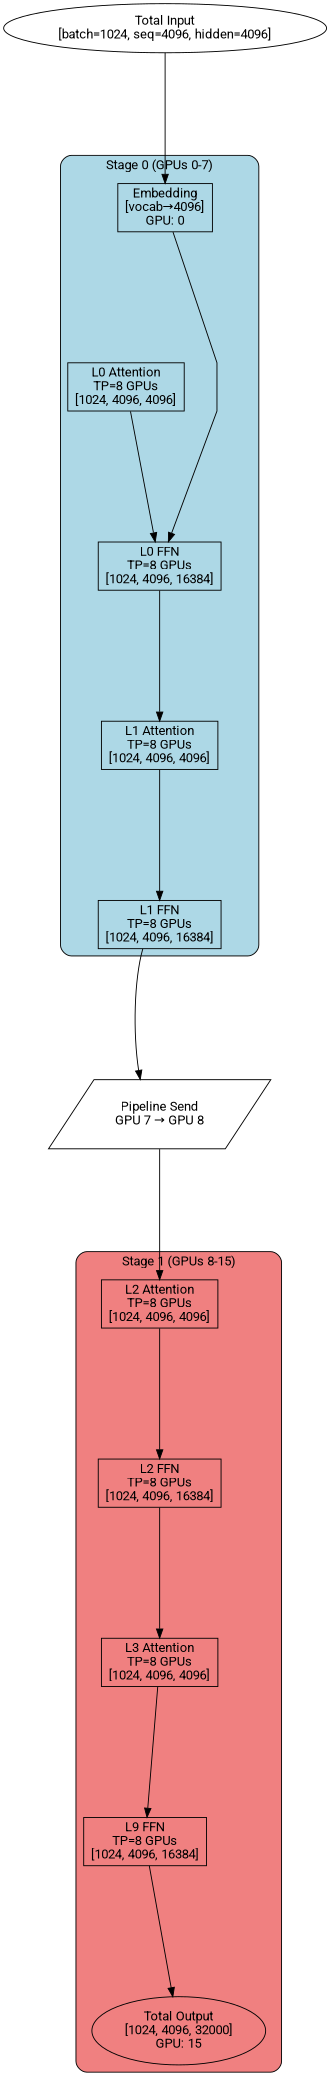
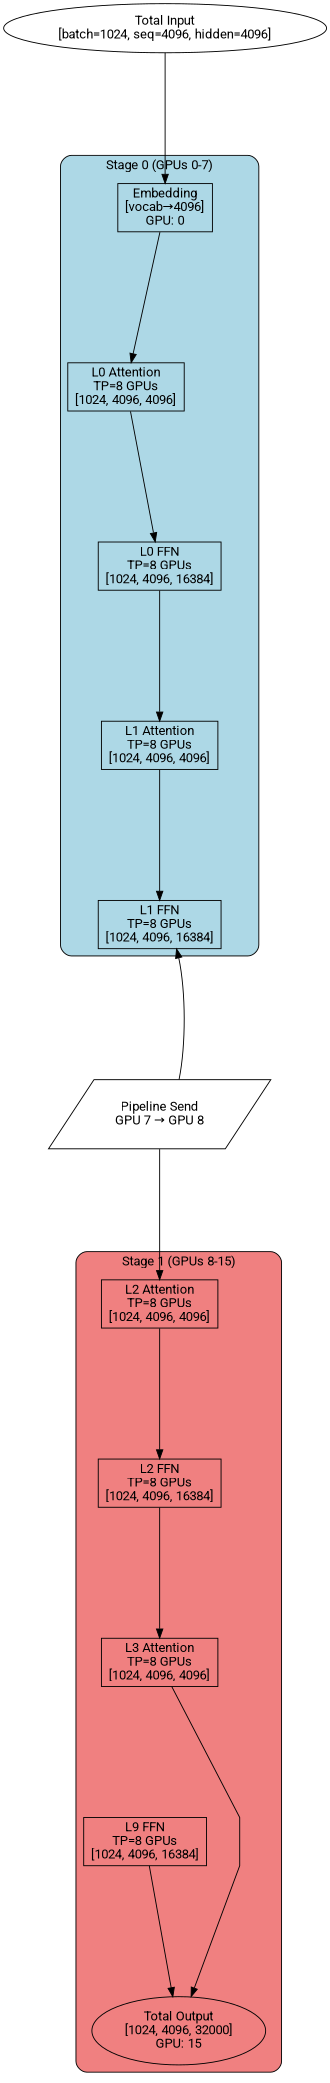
edge "Embedding [vocab→4096] GPU: 0" -> "L0 FFN TP=8 GPUs [1024, 4096, 16384]": now "Embedding [vocab→4096] GPU: 0" -> "L0 Attention TP=8 GPUs [1024, 4096, 4096]"
edge "L1 FFN TP=8 GPUs [1024, 4096, 16384]" -> "Pipeline Send GPU 7 → GPU 8": reversed
edge "L3 Attention TP=8 GPUs [1024, 4096, 4096]" -> "L9 FFN TP=8 GPUs [1024, 4096, 16384]": now "L3 Attention TP=8 GPUs [1024, 4096, 4096]" -> "Total Output [1024, 4096, 32000] GPU: 15"
